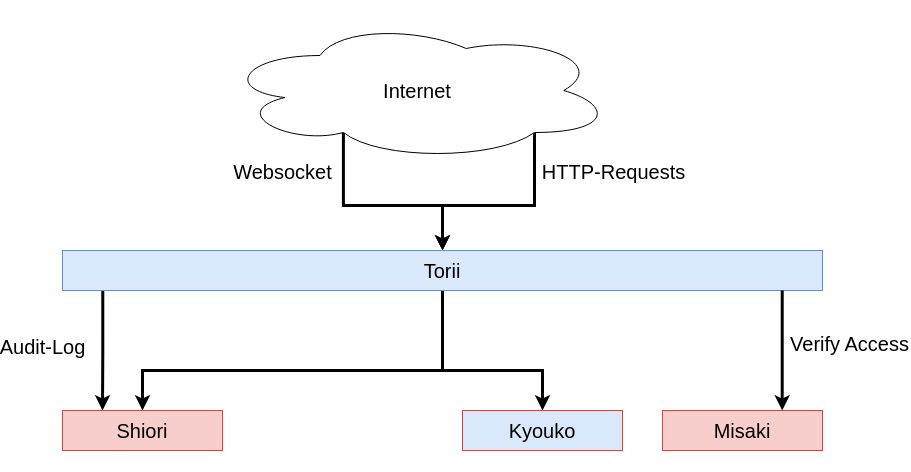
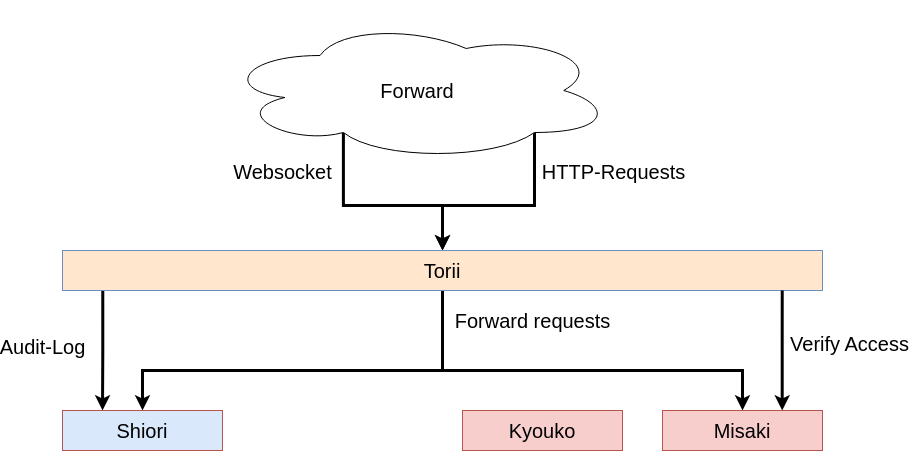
node "Internet": label "Internet" -> "Forward"
node "Torii": fillcolor #dae8fc -> #ffe6cc
edge "Torii" -> "Misaki": added, label "Forward requests"
edge "Torii" -> "Kyouko": removed
node "Shiori": fillcolor #f8cecc -> #dae8fc
node "Kyouko": fillcolor #dae8fc -> #f8cecc
